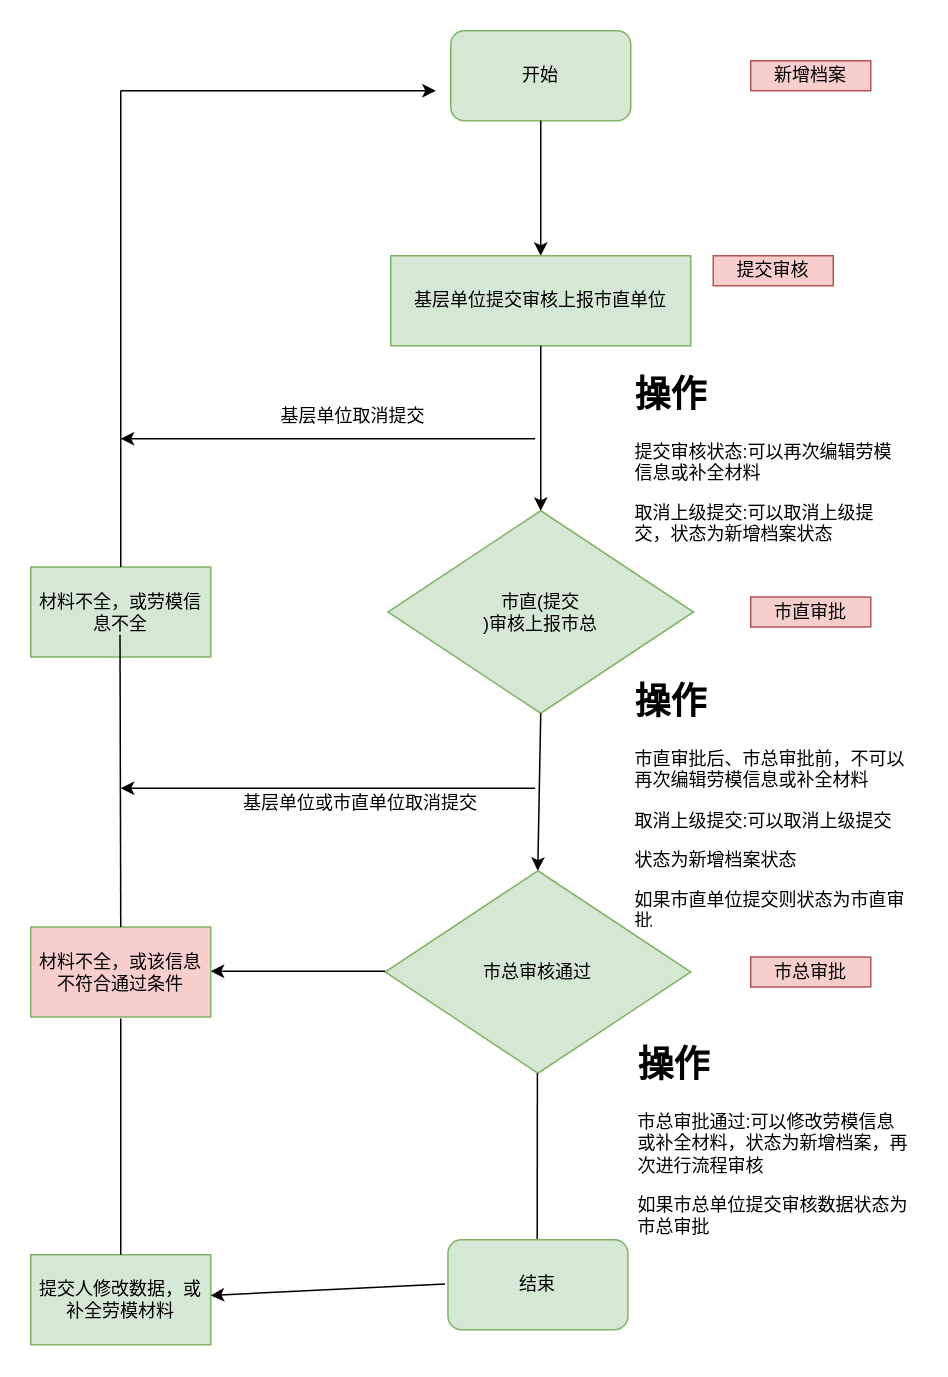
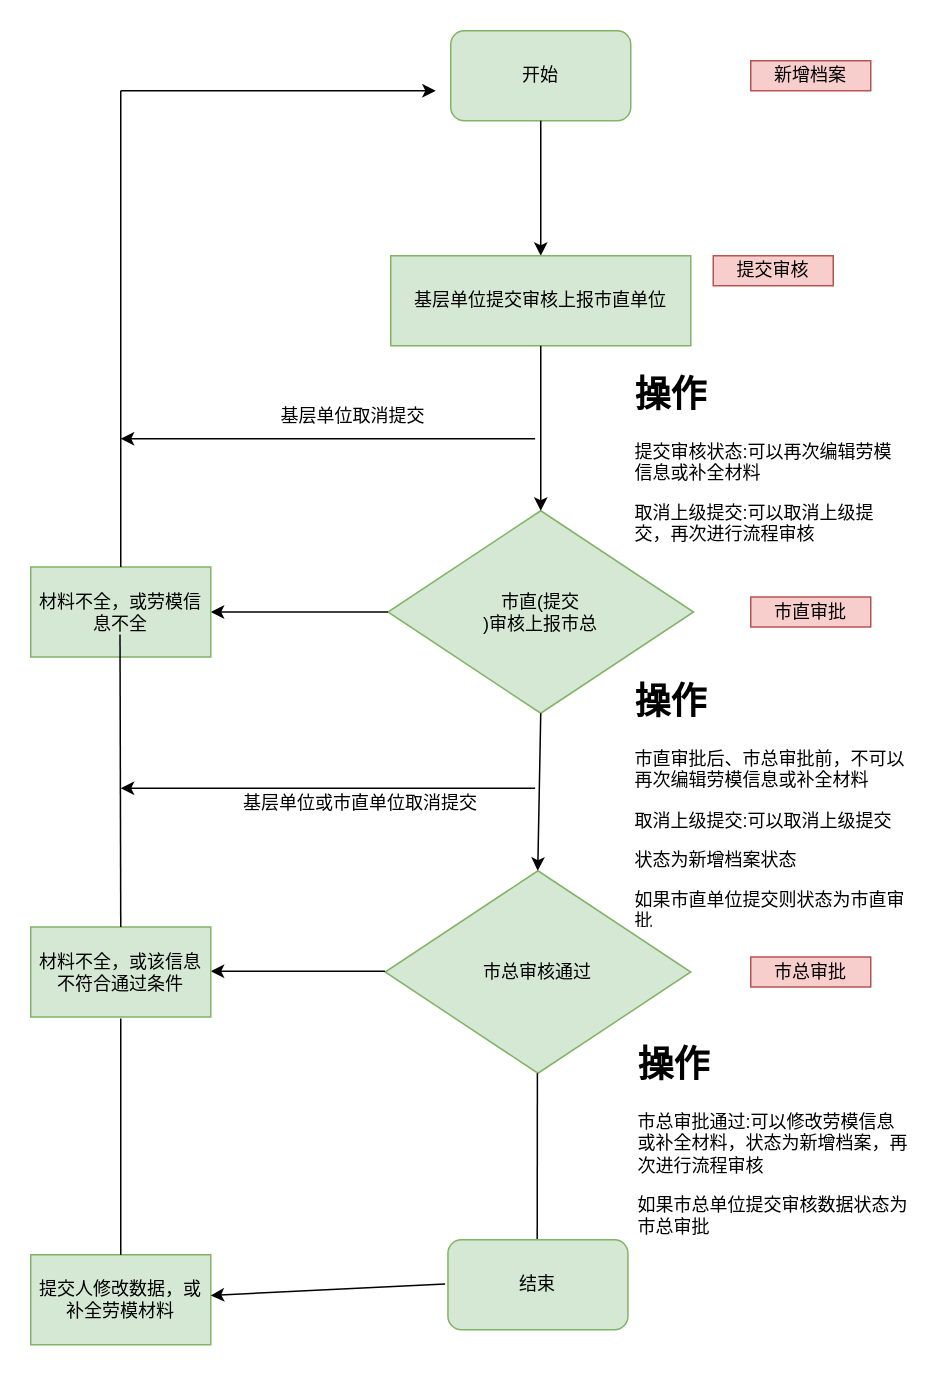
node "操作提交审核状态:可以再次编辑劳模信息或补全材料 取消上级提交:可以取消上级提交，状态为新增档案状态": label "操作提交审核状态:可以再次编辑劳模信息或补全材料 取消上级提交:可以取消上级提交，状态为新增档案状态" -> "操作提交审核状态:可以再次编辑劳模信息或补全材料 取消上级提交:可以取消上级提交，再次进行流程审核"
edge "市直(提交 )审核上报市总" -> "材料不全，或劳模信息不全": added
node "材料不全，或该信息不符合通过条件": fillcolor #f8cecc -> #d5e8d4
